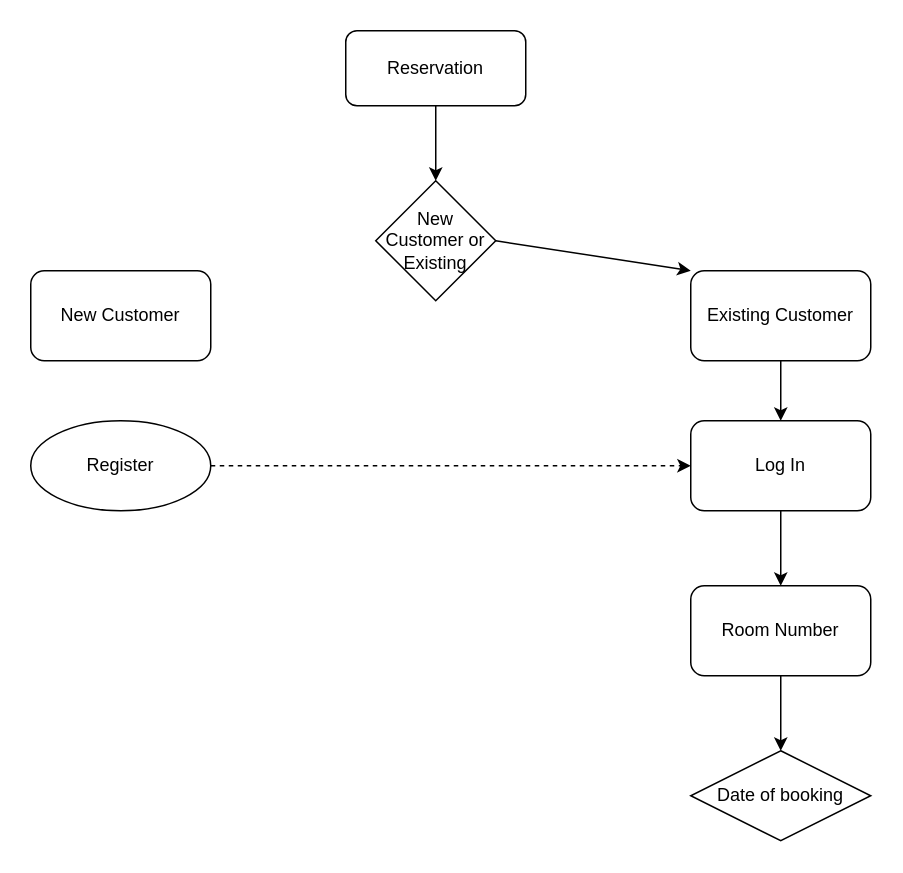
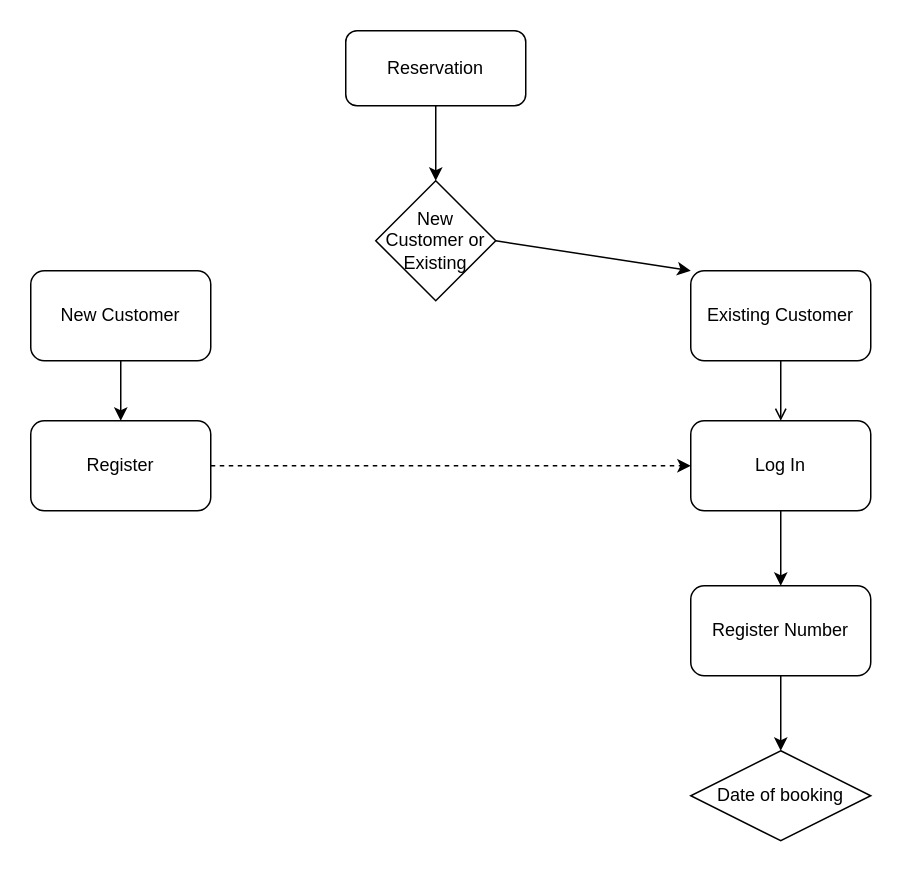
edge "New Customer" -> "Register": added
edge "Existing Customer" -> "Log In": arrowhead classic -> open
node "Register": shape ellipse -> rounded rectangle
node "Room Number": label "Room Number" -> "Register Number"
